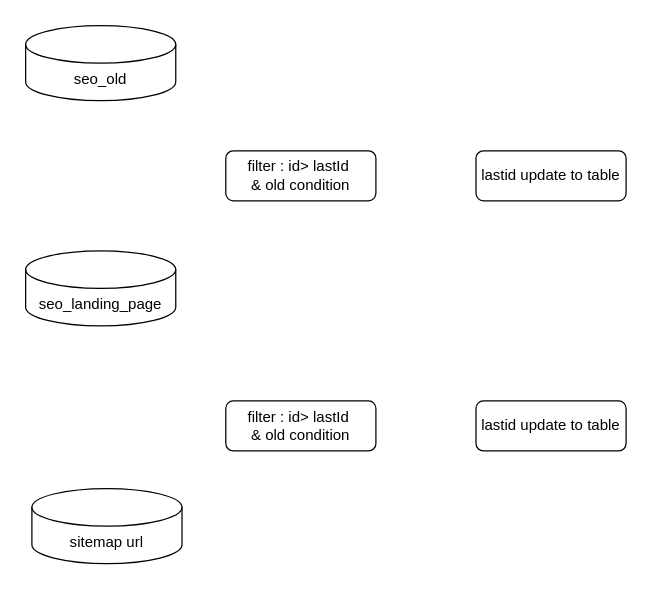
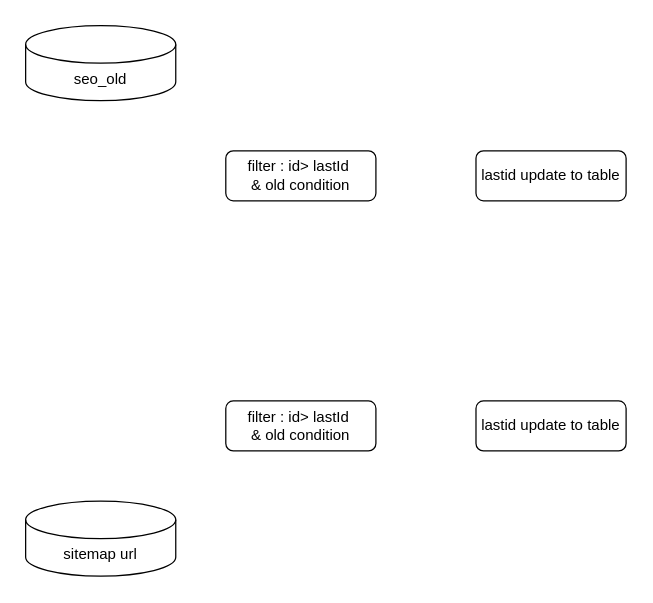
node "seo_landing_page": removed
node "sitemap url": moved (107, 526) -> (101, 538)
